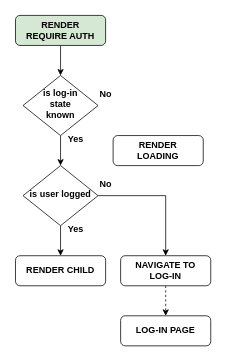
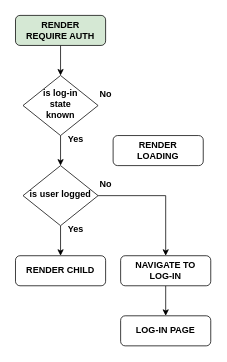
edge "NAVIGATE TO LOG-IN" -> "LOG-IN PAGE": style dashed -> solid
